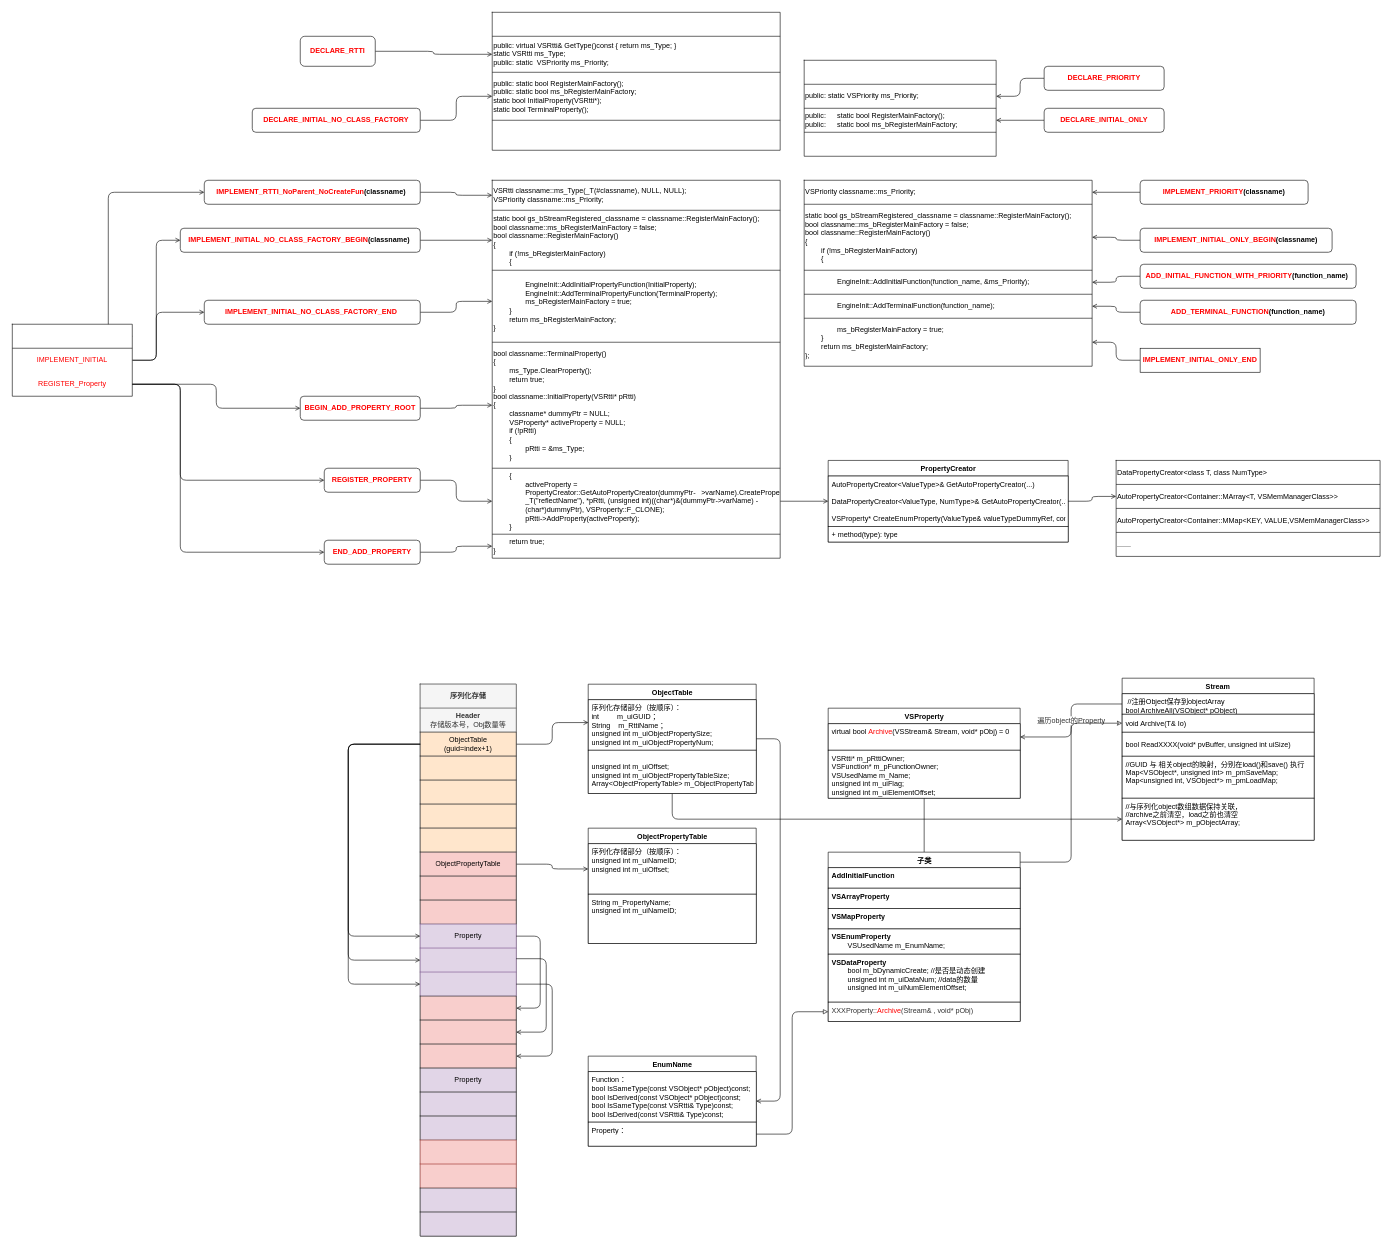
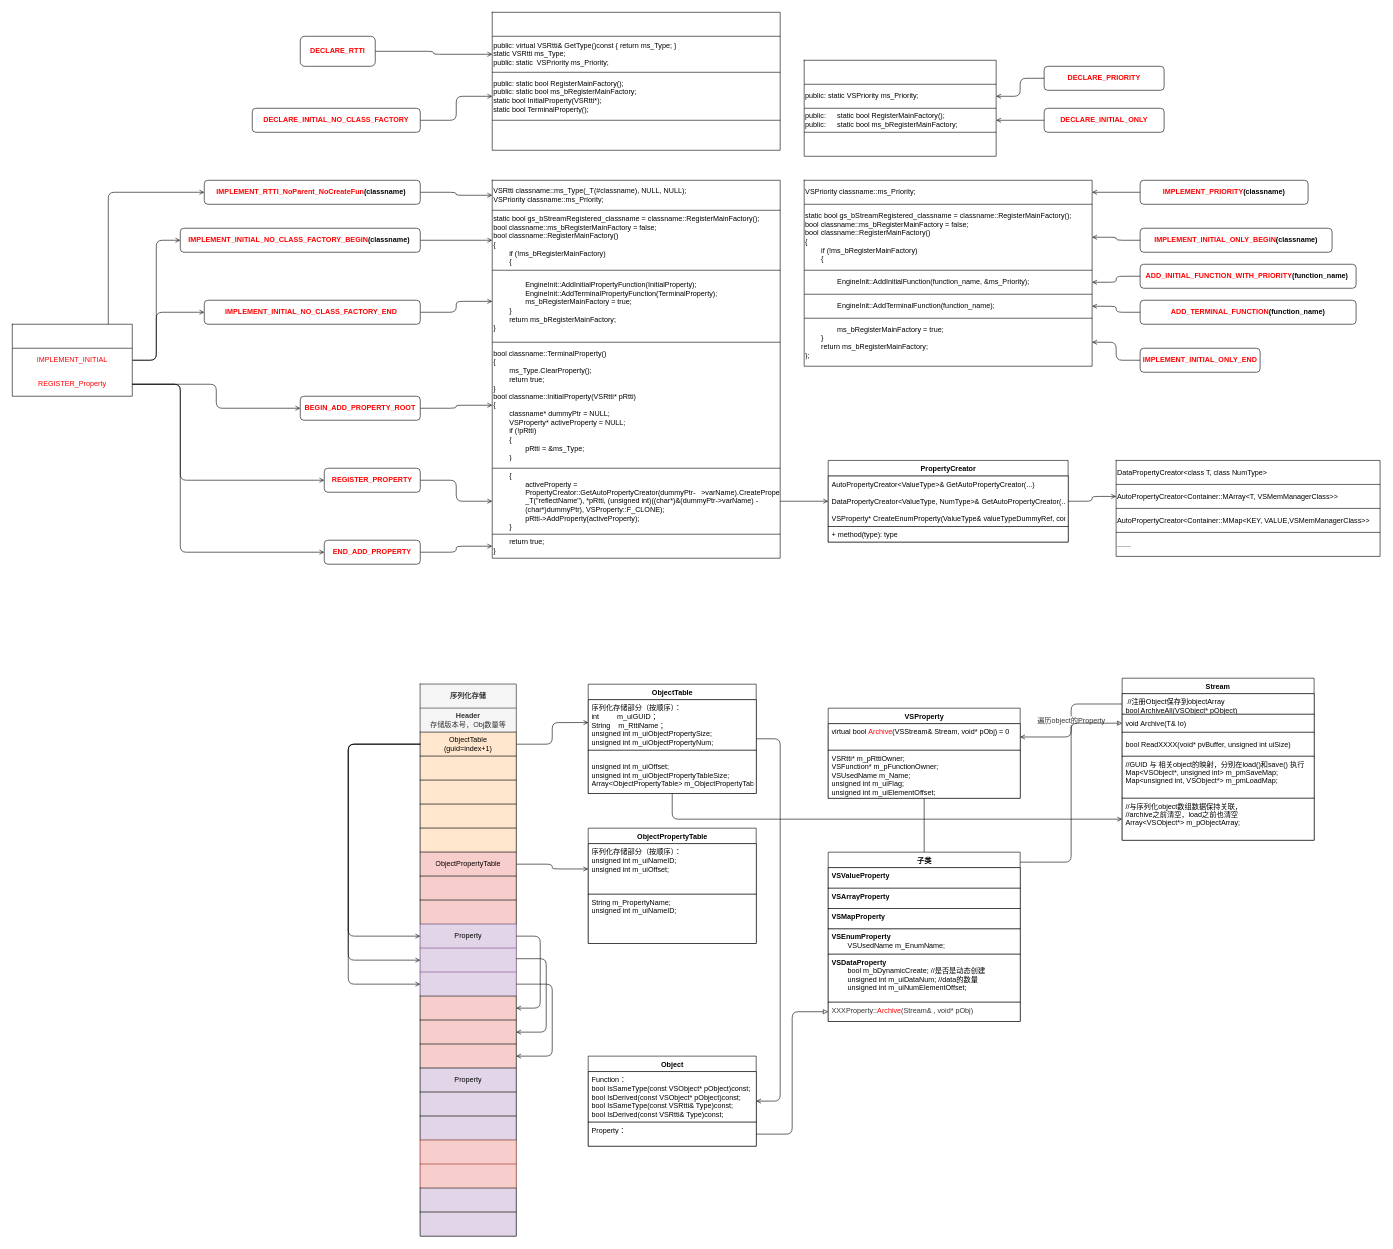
node "IMPLEMENT_INITIAL_ONLY_END": shape rectangle -> rounded rectangle
node "AddInitialFunction": label "AddInitialFunction" -> "VSValueProperty"
node "EnumName": label "EnumName" -> "Object"
